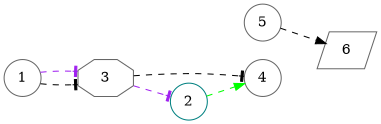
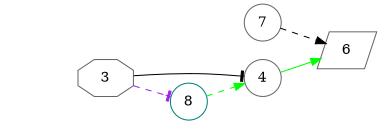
node "5": label "5" -> "7"
edge "4" -> "6": added
edge "3" -> "4": style dashed -> solid
node "1": removed
node "2": label "2" -> "8"
